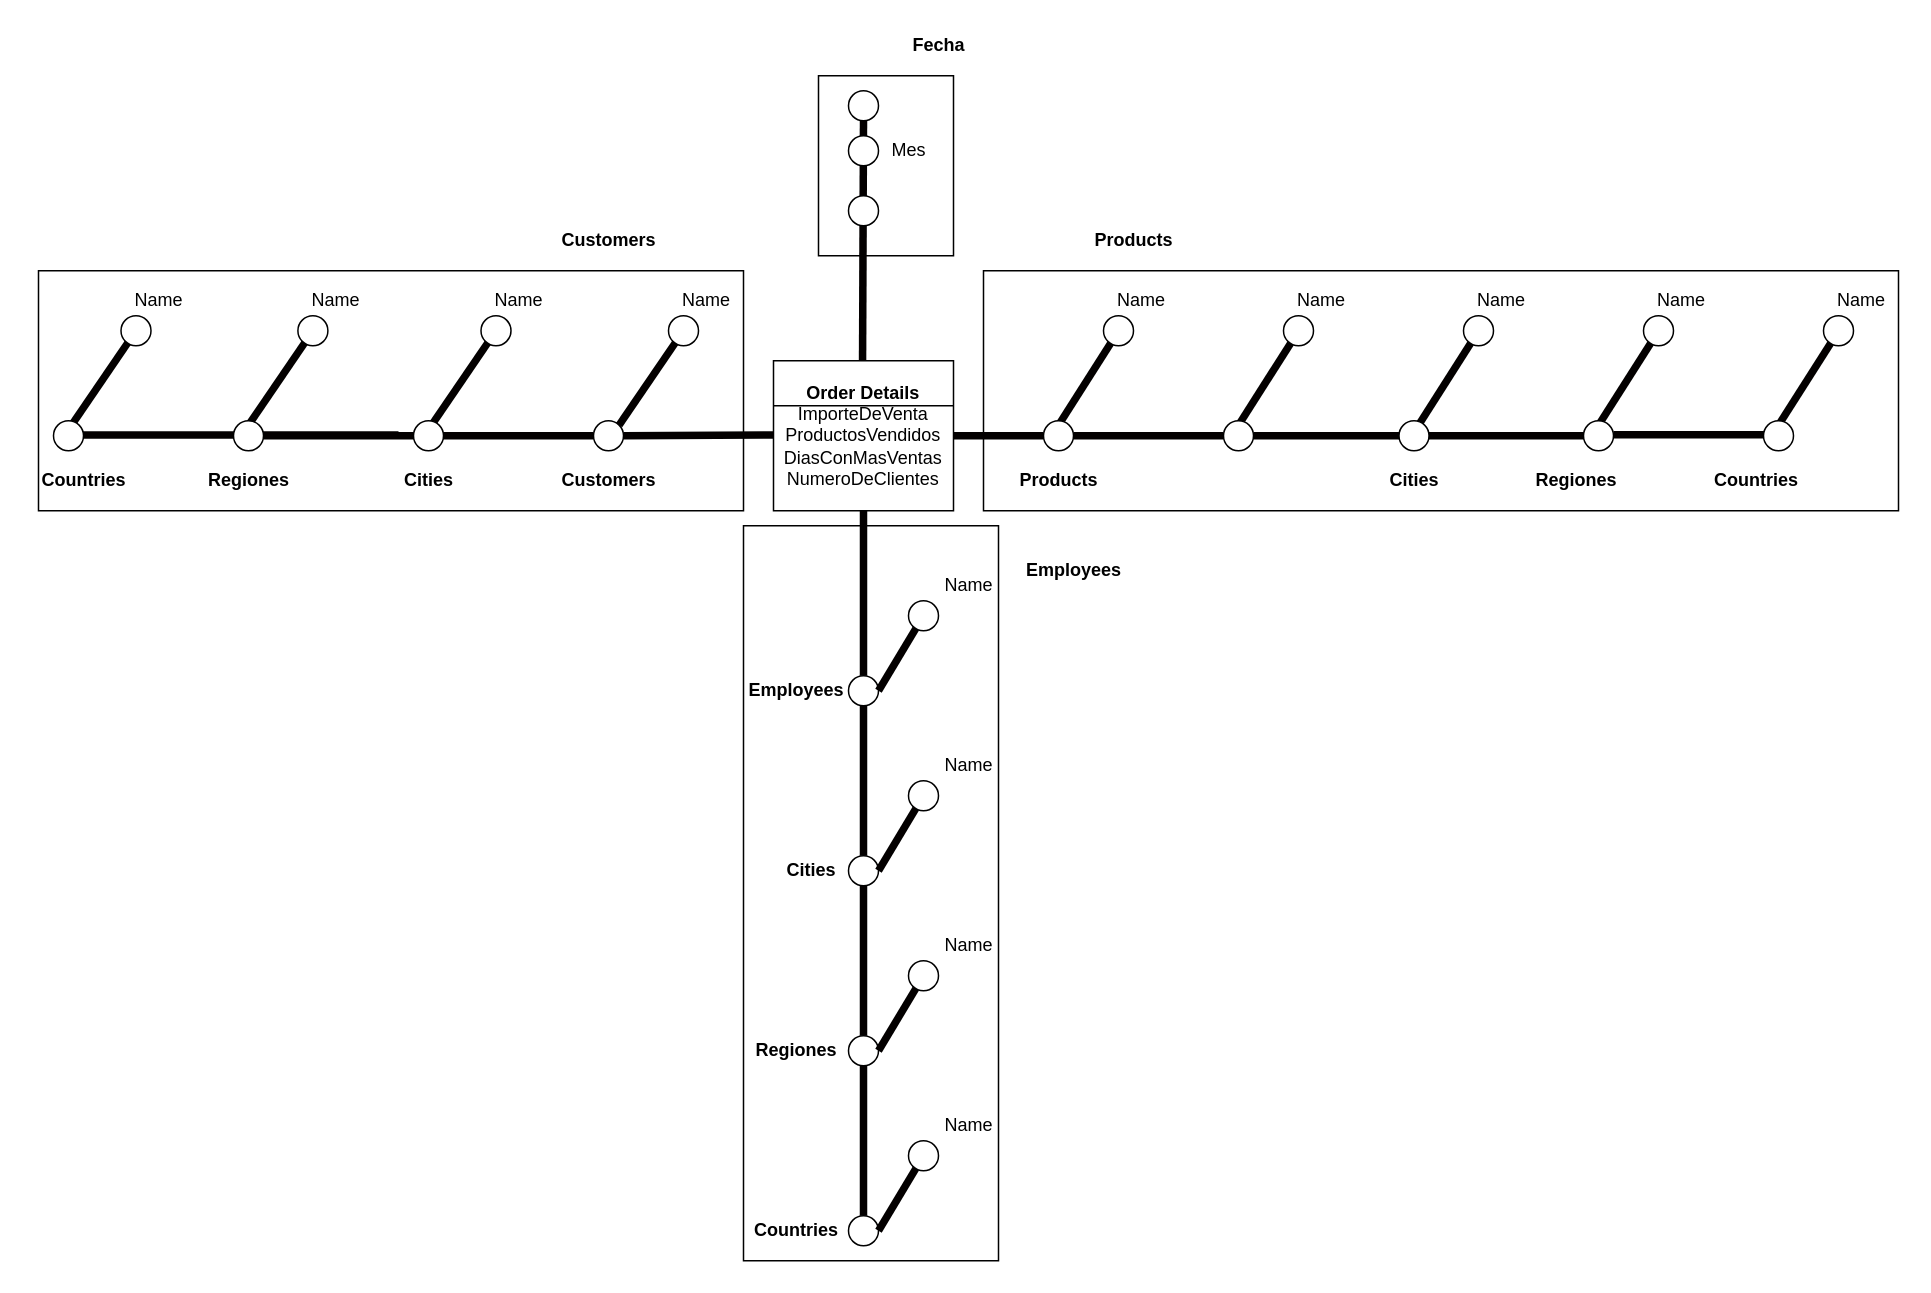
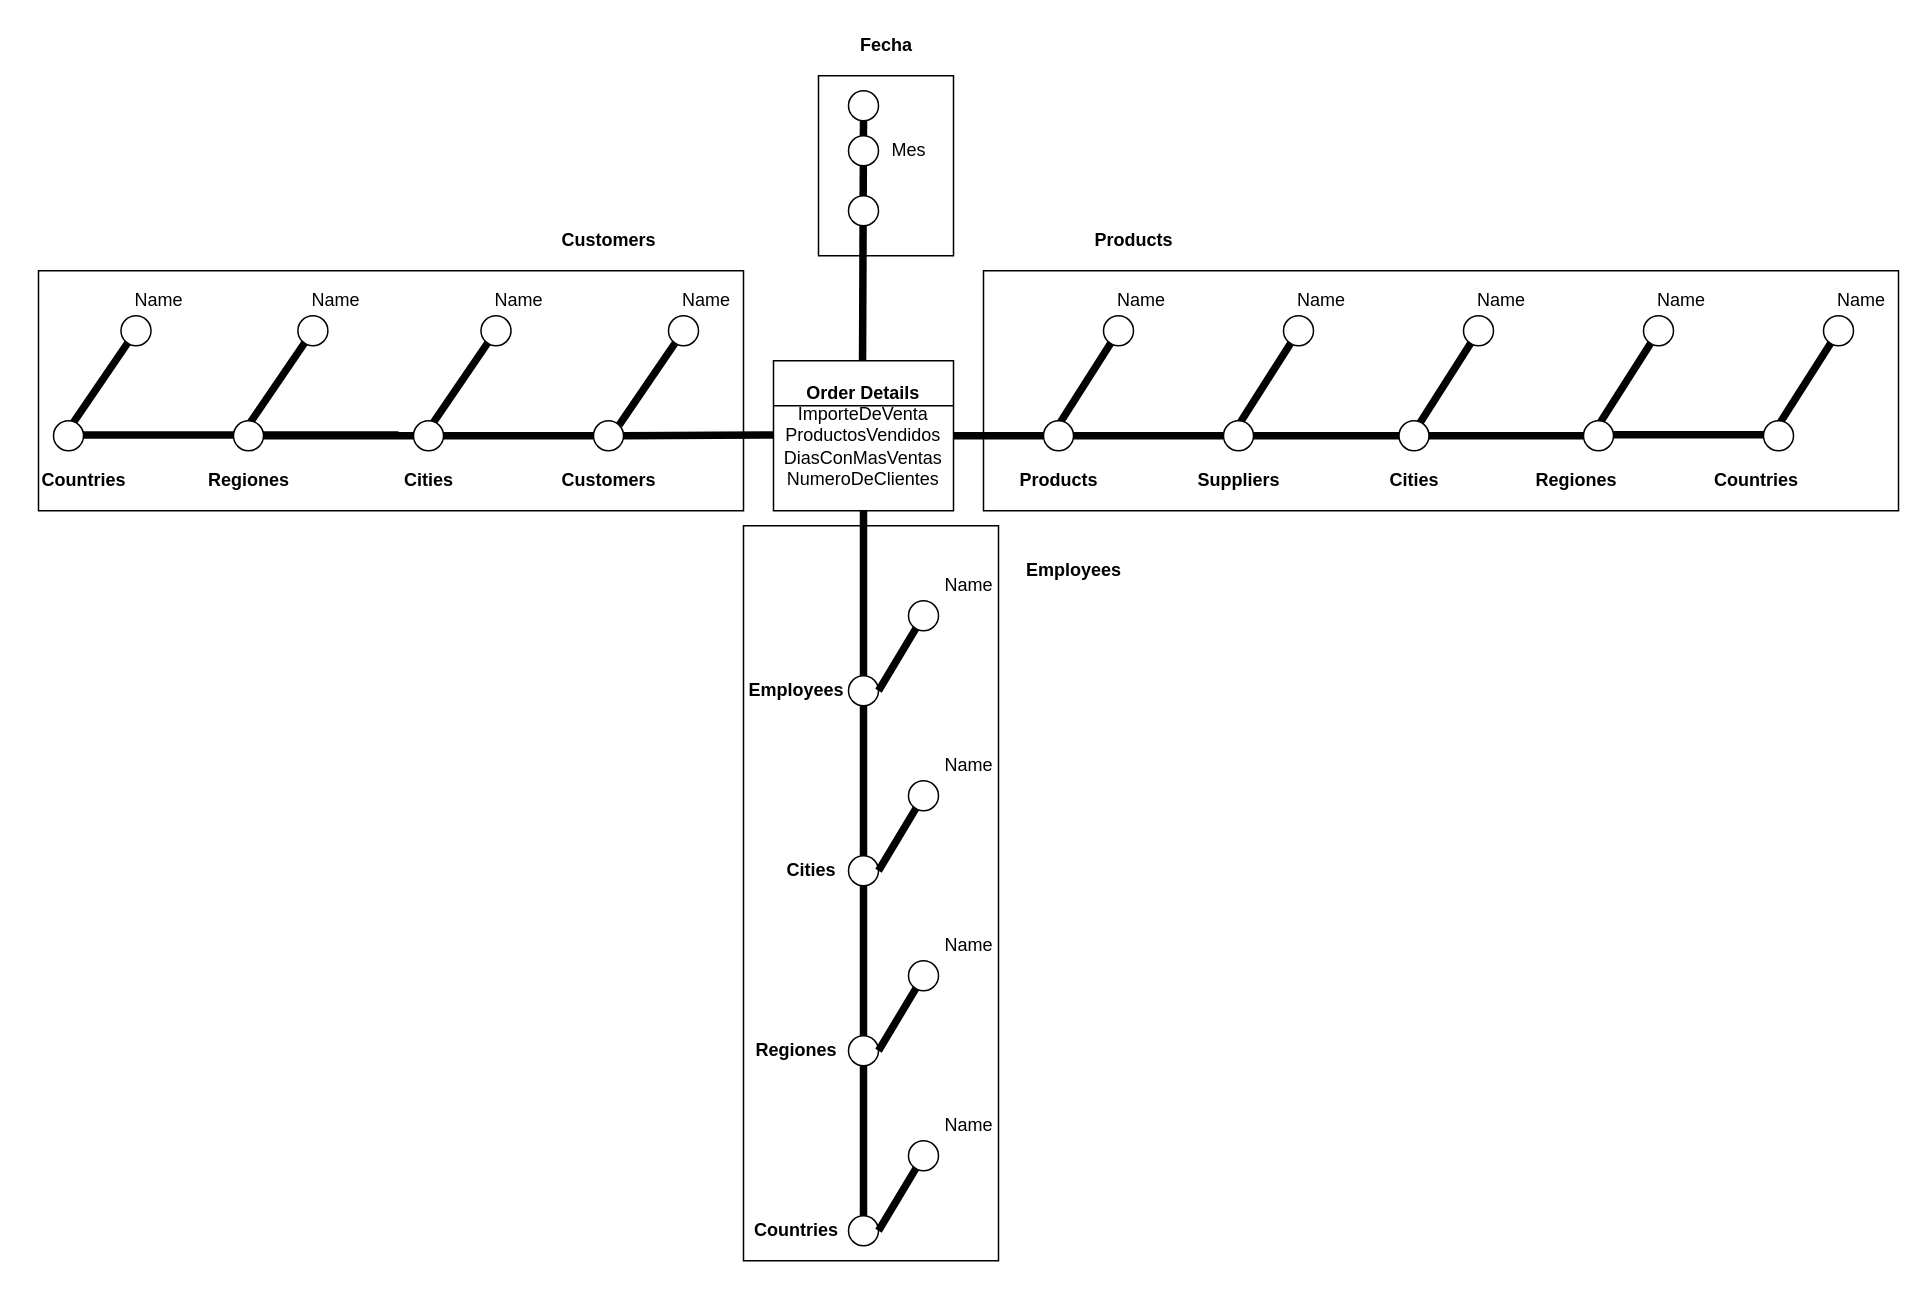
node "Fecha": moved (938, 46) -> (886, 46)
node "Suppliers": added
